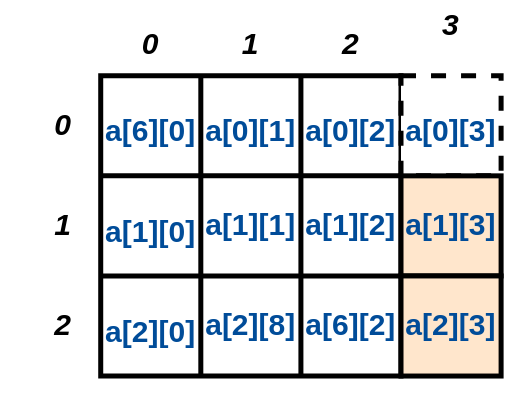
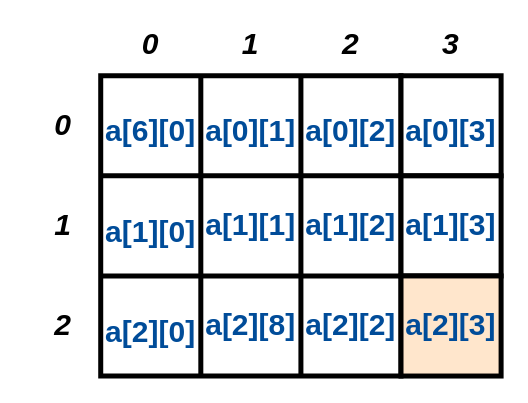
node "3": moved (451, 26) -> (451, 44)
node "a[0][3]": style dashed -> solid
node "a[1][3]": fillcolor #ffe6cc -> #ffffff
node "a[6][2]": label "a[6][2]" -> "a[2][2]"
